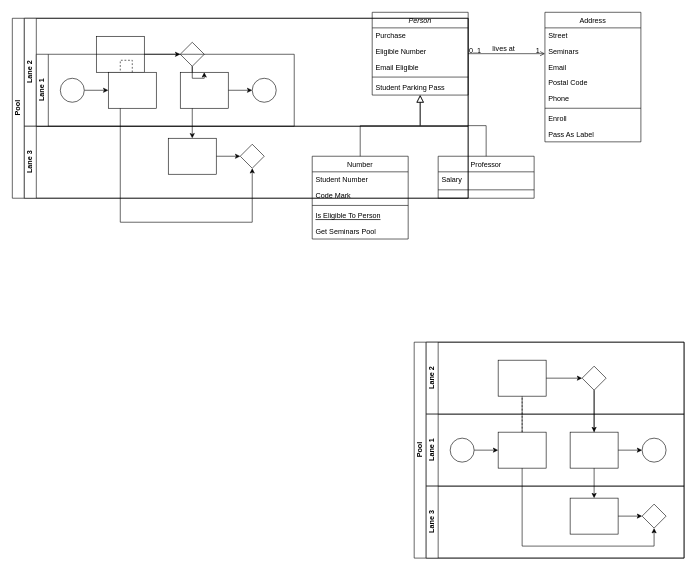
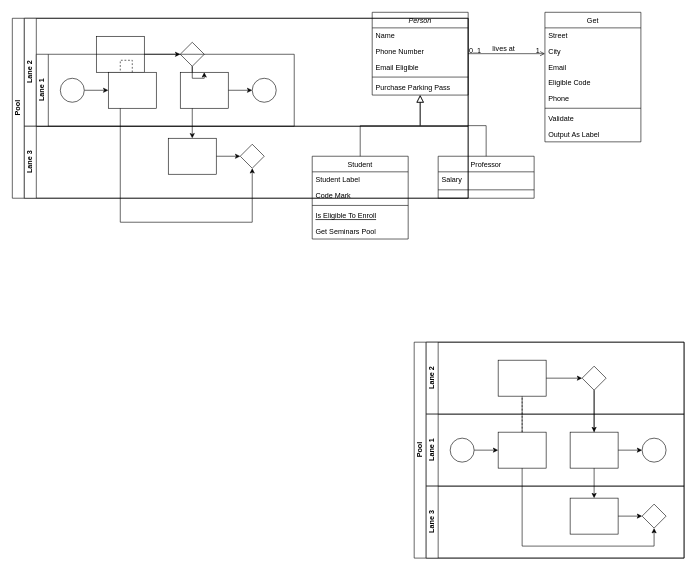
node "Address": label "Address" -> "Get"
node "Purchase": label "Purchase" -> "Name"
node "Eligible Number": label "Eligible Number" -> "Phone Number"
node "Seminars": label "Seminars" -> "City"
node "Postal Code": label "Postal Code" -> "Eligible Code"
node "Student Parking Pass": label "Student Parking Pass" -> "Purchase Parking Pass"
node "Enroll": label "Enroll" -> "Validate"
node "Pass As Label": label "Pass As Label" -> "Output As Label"
node "Number": label "Number" -> "Student"
node "Student Number": label "Student Number" -> "Student Label"
node "Is Eligible To Person": label "Is Eligible To Person" -> "Is Eligible To Enroll"
